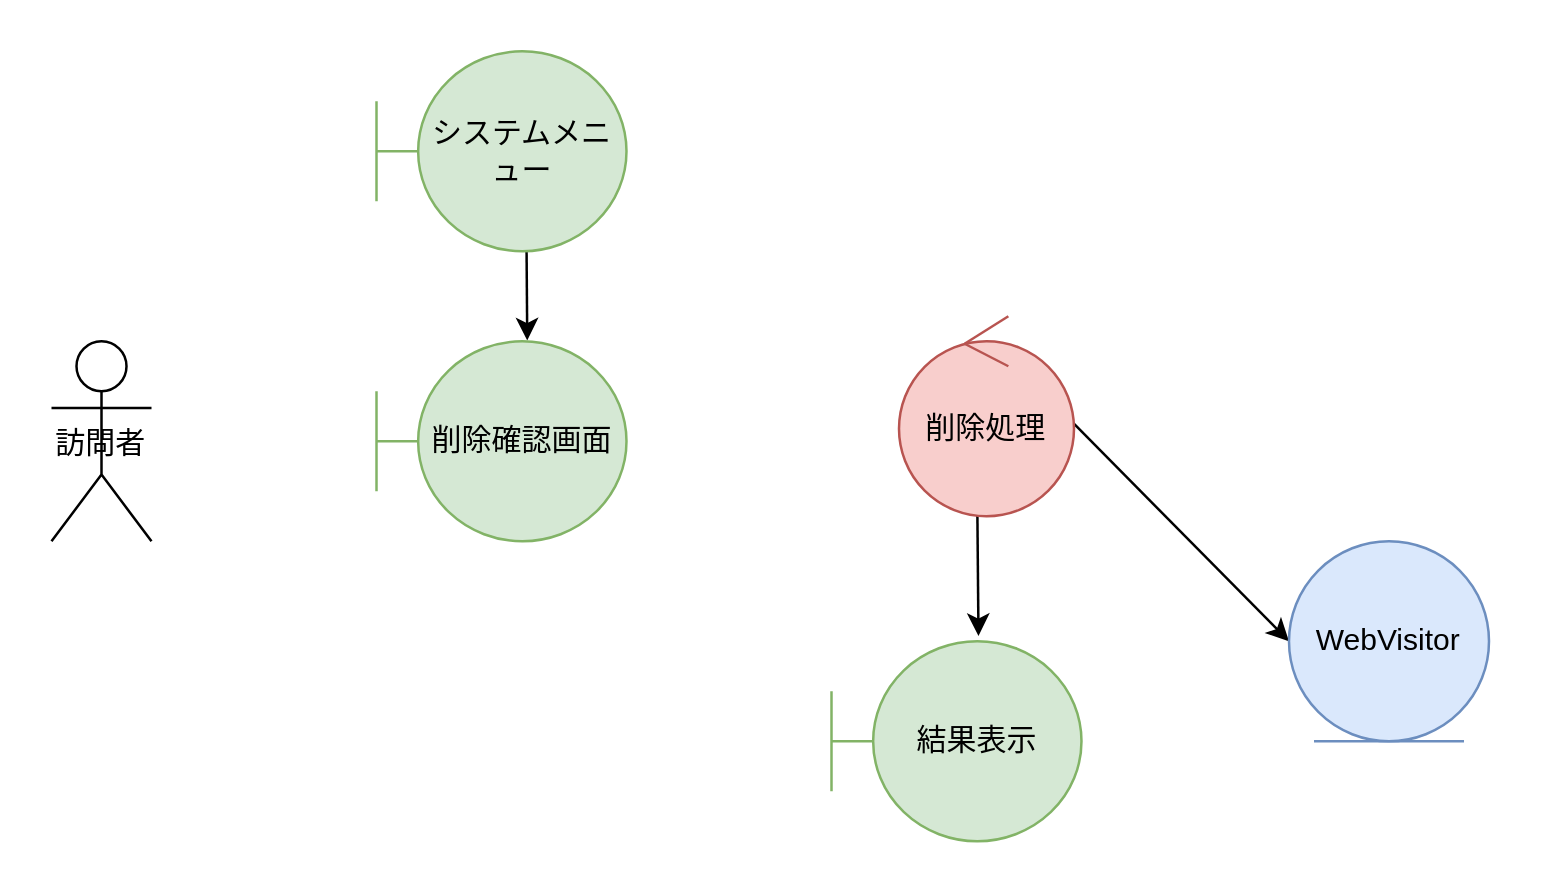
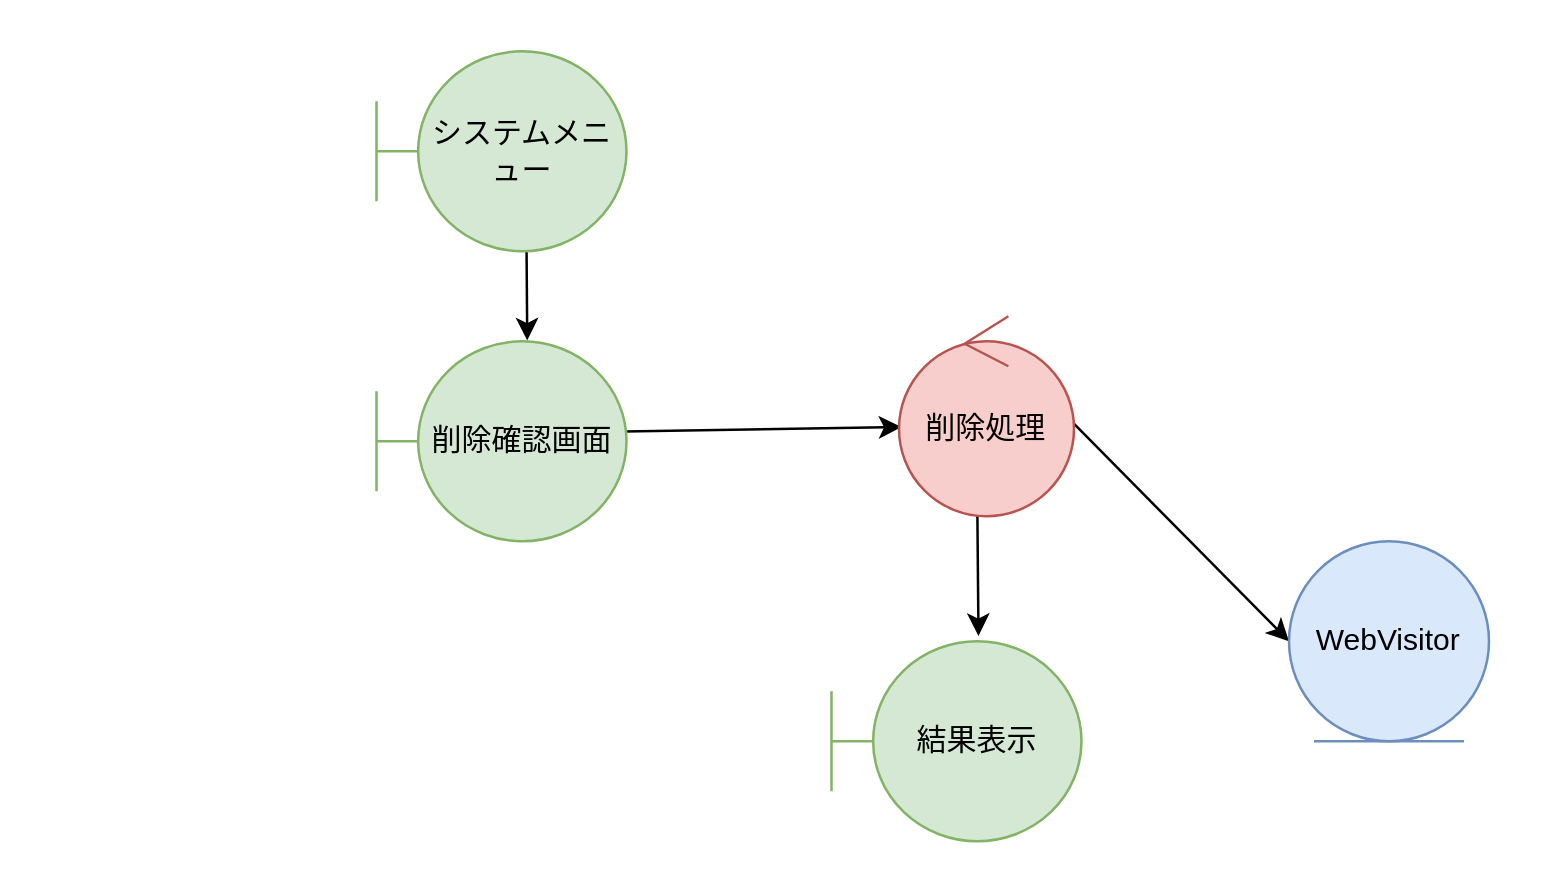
edge "削除確認画面" -> "削除処理": added
node "訪問者": removed
